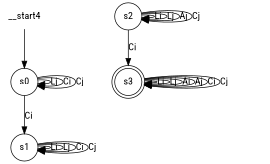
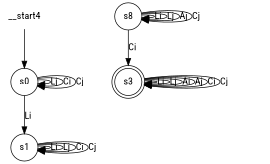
node "s2": label "s2" -> "s8"
edge "s0" -> "s1": label "Ci" -> "Li"
